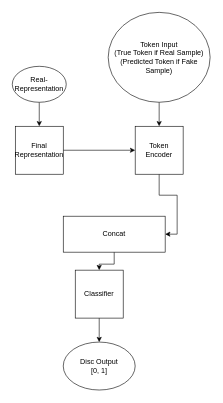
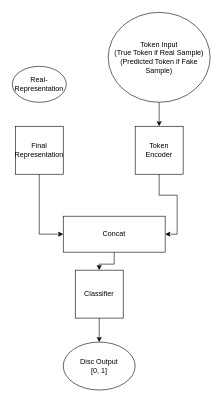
edge "Real-Representation" -> "Final Representation": removed
edge "Final Representation" -> "Token Encoder": now "Final Representation" -> "Concat"
